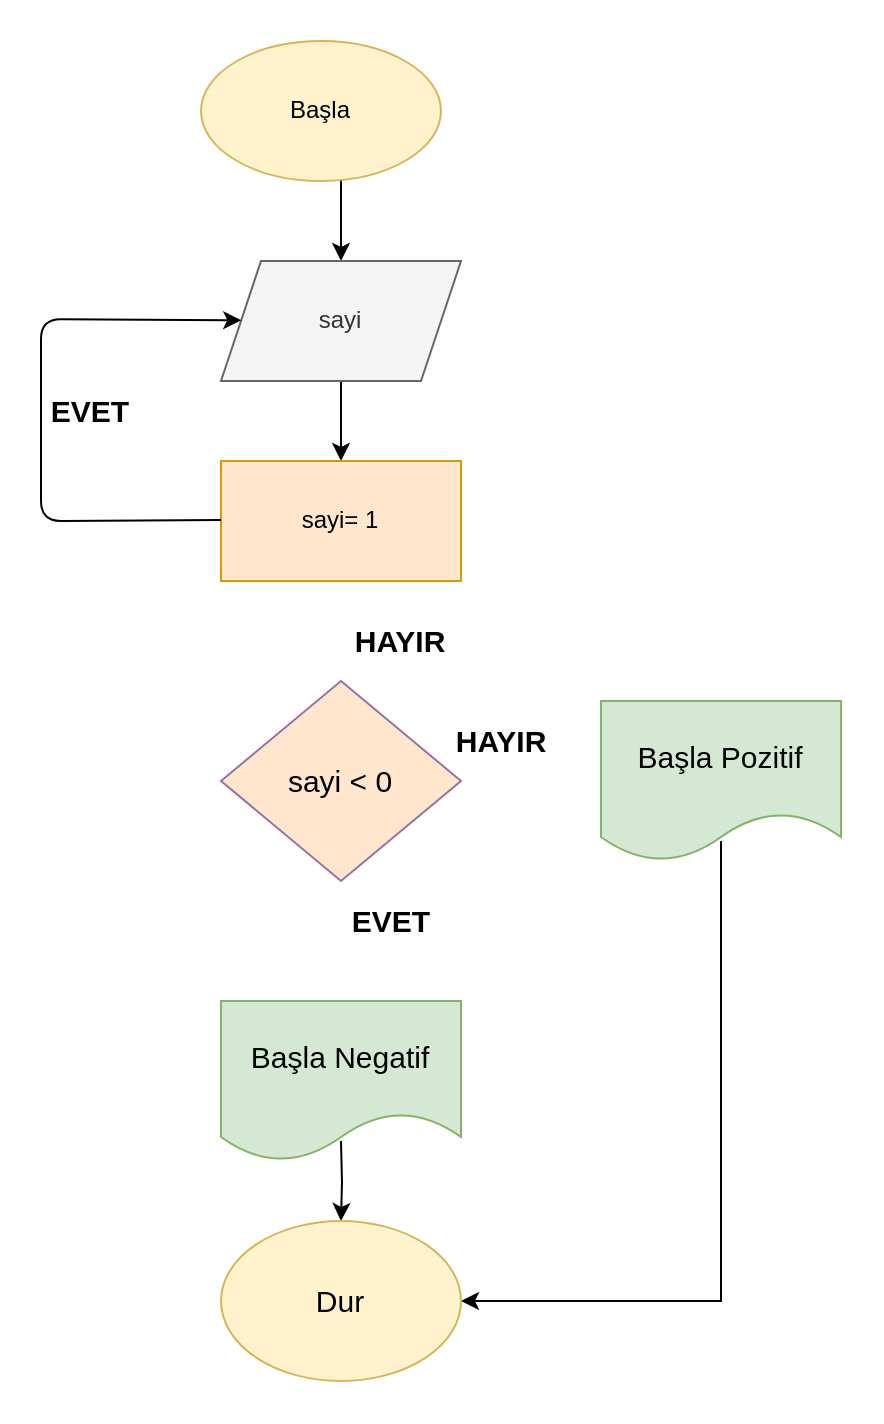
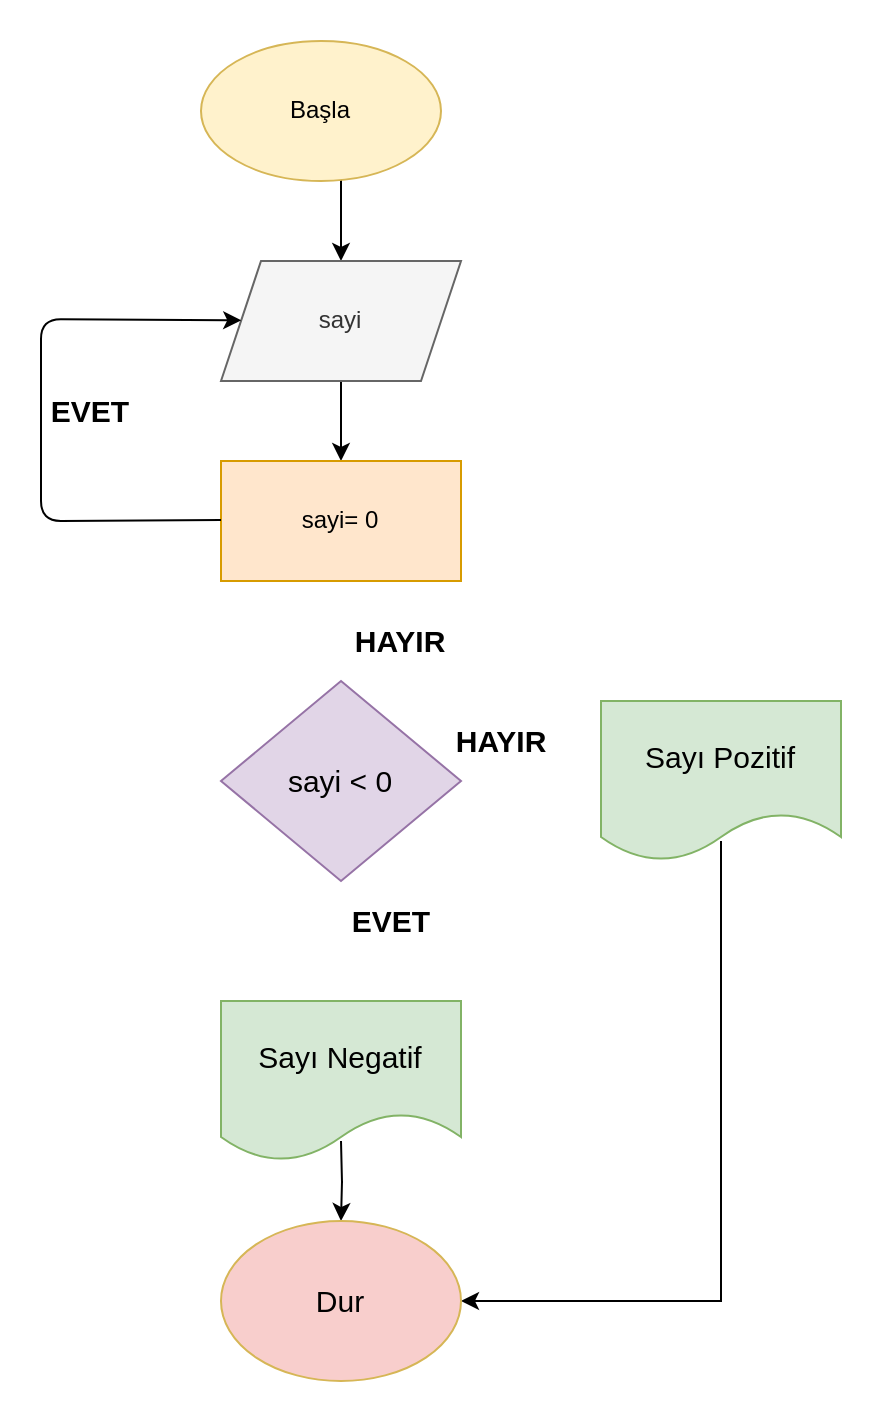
node "sayi= 1": label "sayi= 1" -> "sayi= 0"
node "Başla Pozitif": label "Başla Pozitif" -> "Sayı Pozitif"
node "sayi < 0": fillcolor #ffe6cc -> #e1d5e7
node "Başla Negatif": label "Başla Negatif" -> "Sayı Negatif"
node "Dur": fillcolor #fff2cc -> #f8cecc
